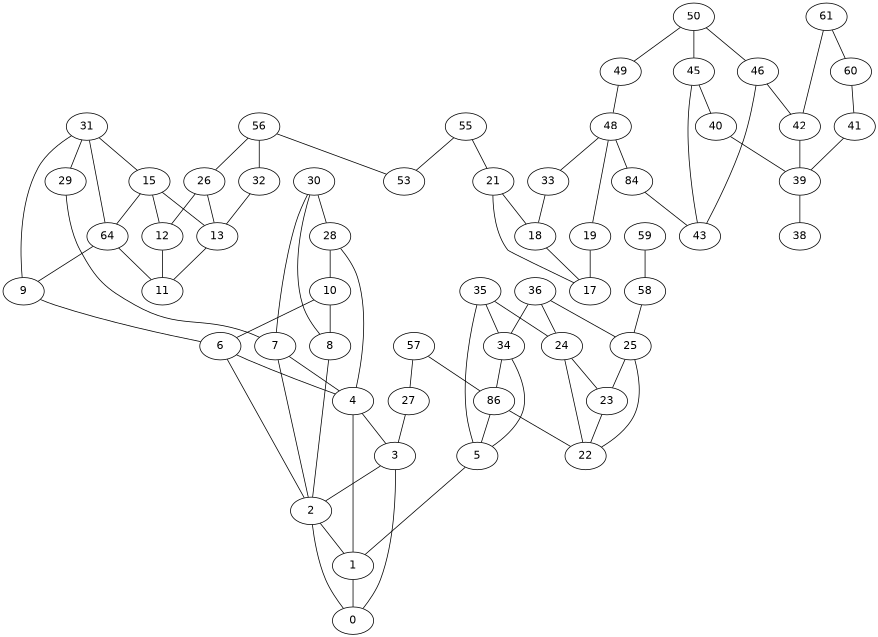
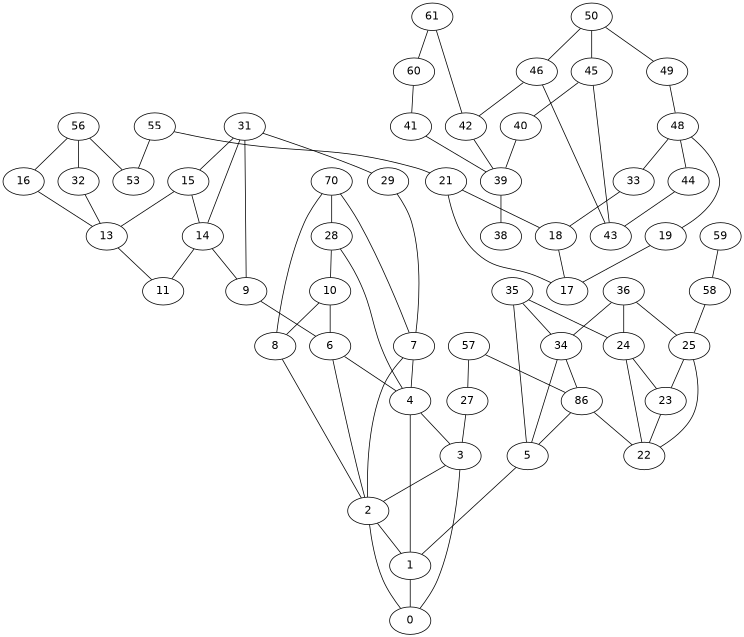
node "26": label "26" -> "16"
node "30": label "30" -> "70"
node "84": label "84" -> "44"
node "64": label "64" -> "14"
node "12": removed
